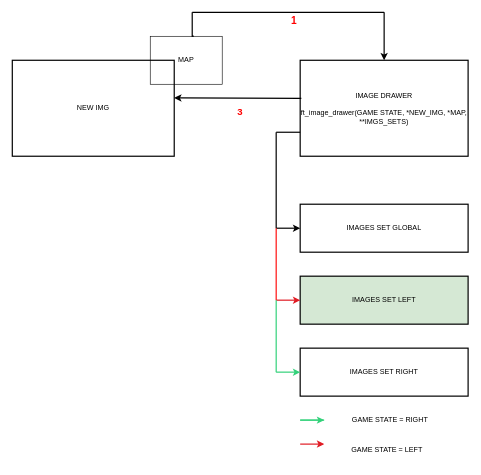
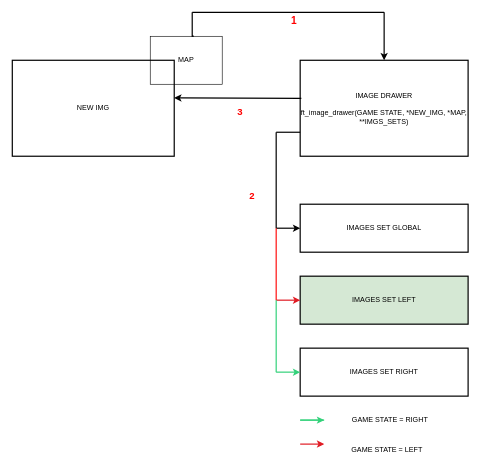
node "2": added
